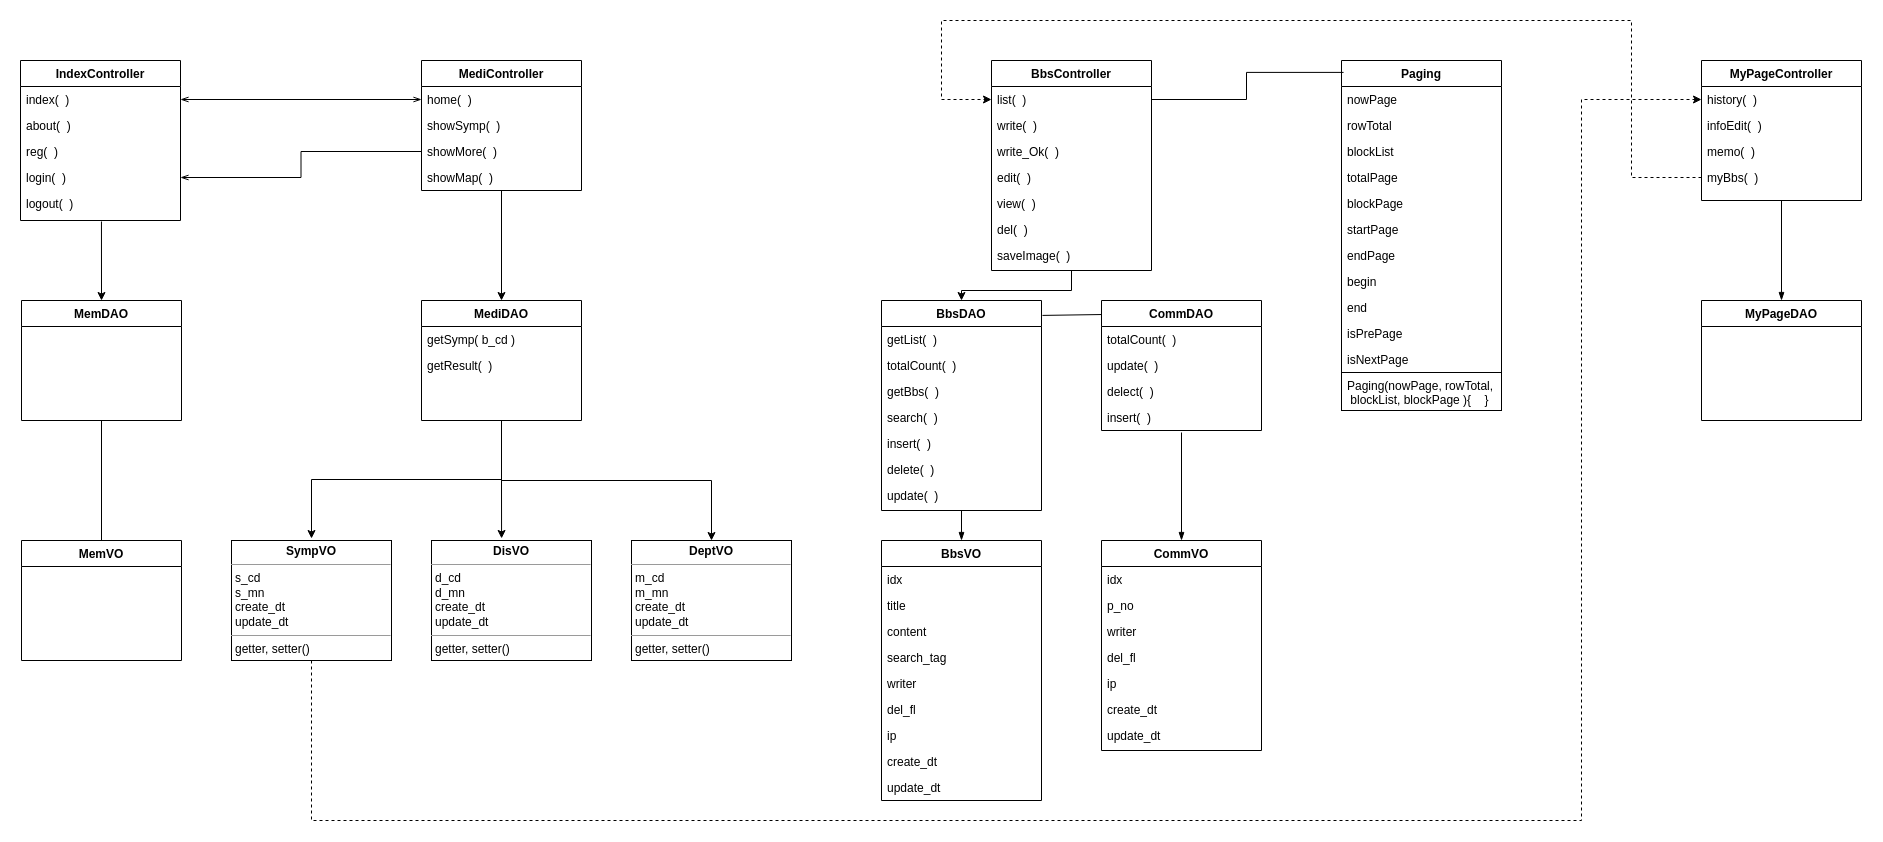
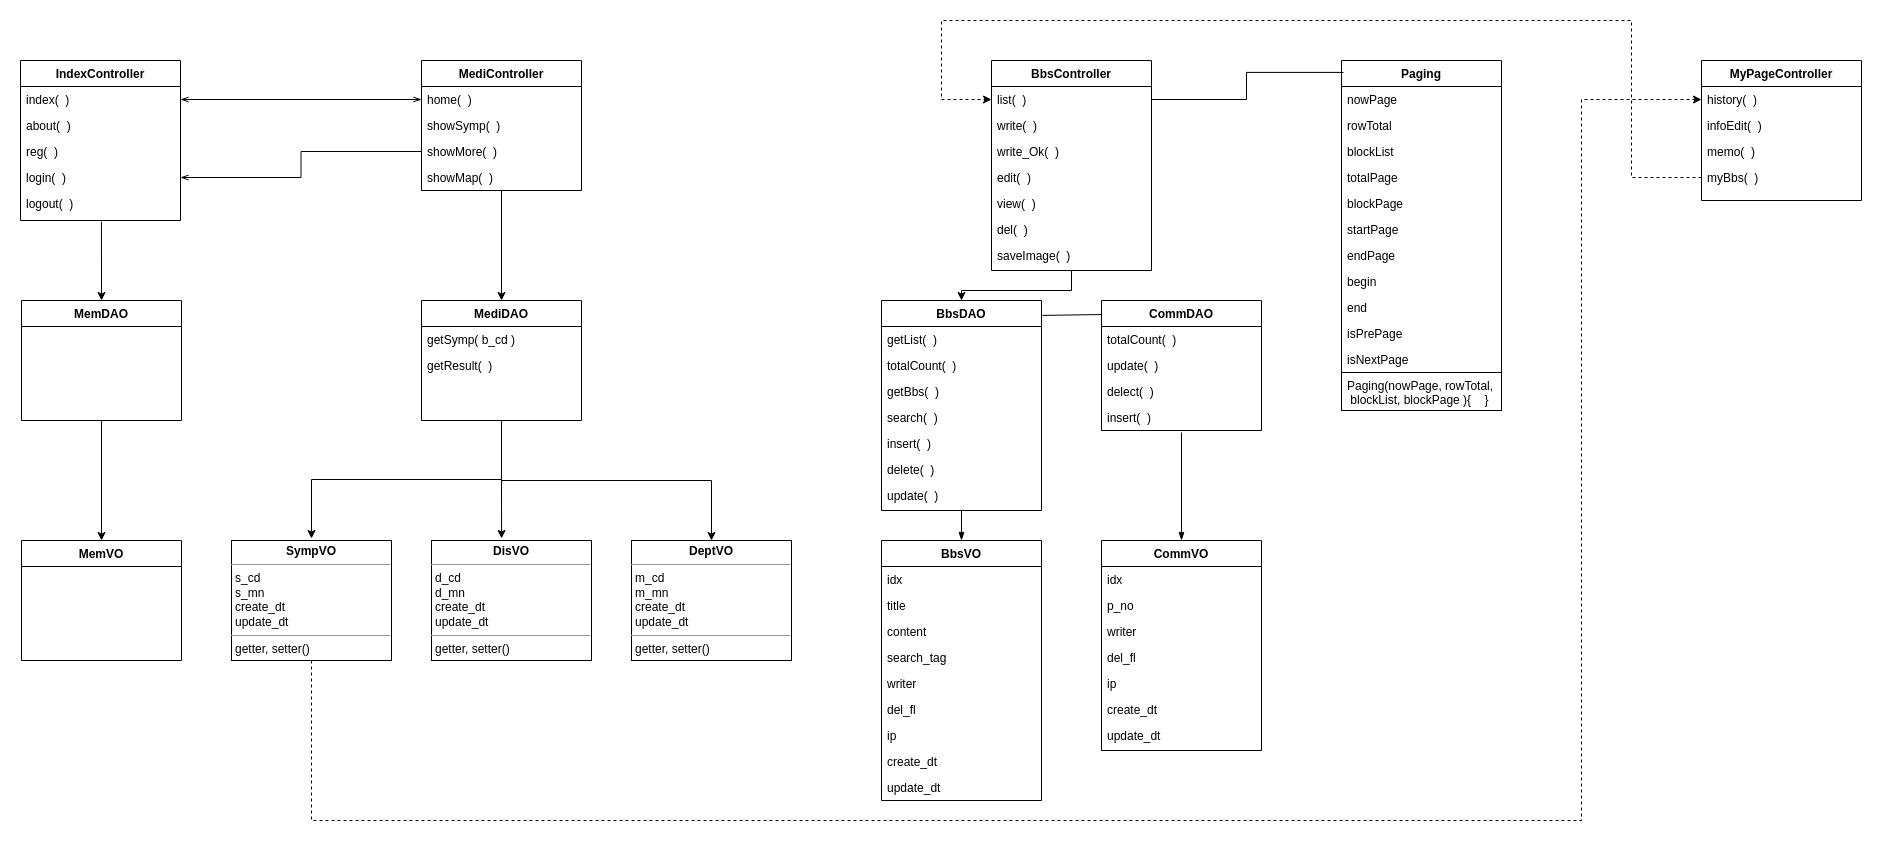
edge "MyPageController" -> "MyPageDAO": removed
node "MyPageDAO": removed
edge "MemDAO" -- "MemVO": arrowhead none -> classic
